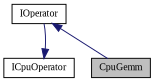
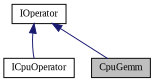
edge "IOperator" -> "ICpuOperator": reversed
